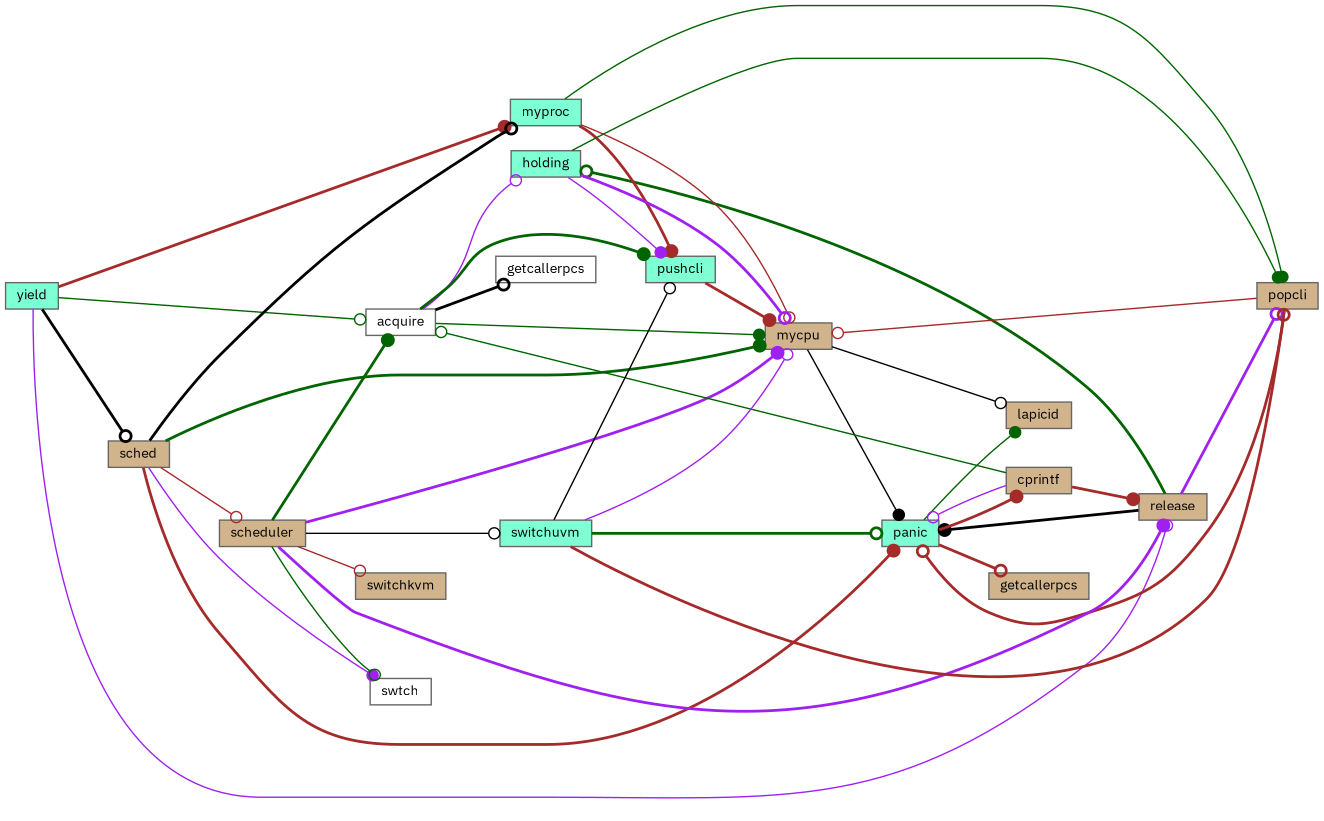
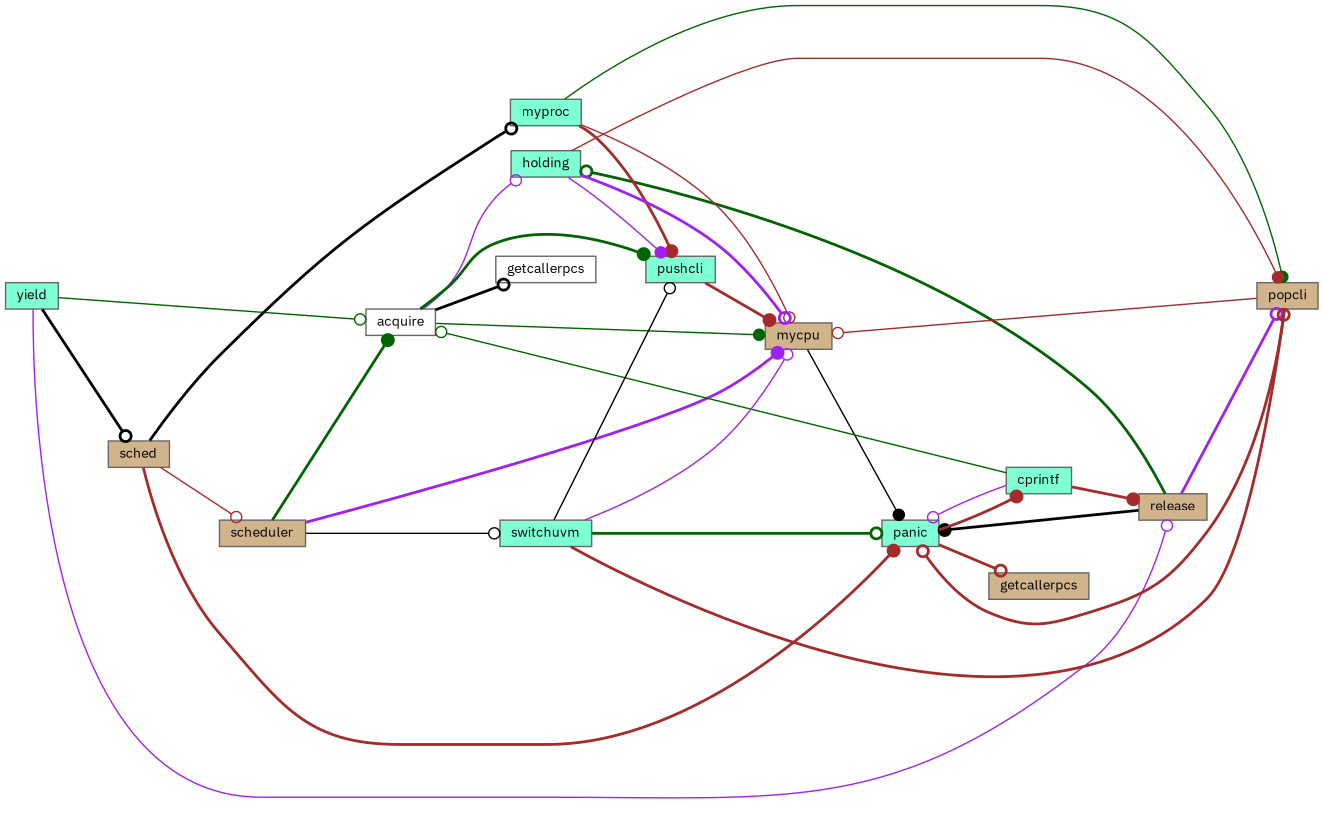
edge "holding" -> "popcli": color darkgreen -> brown
edge "yield" -> "myproc": removed
edge "sched" -> "mycpu": removed
node "lapicid": removed
node "cprintf": fillcolor tan -> aquamarine
node "switchkvm": removed
node "swtch": removed
edge "scheduler" -> "release": removed
